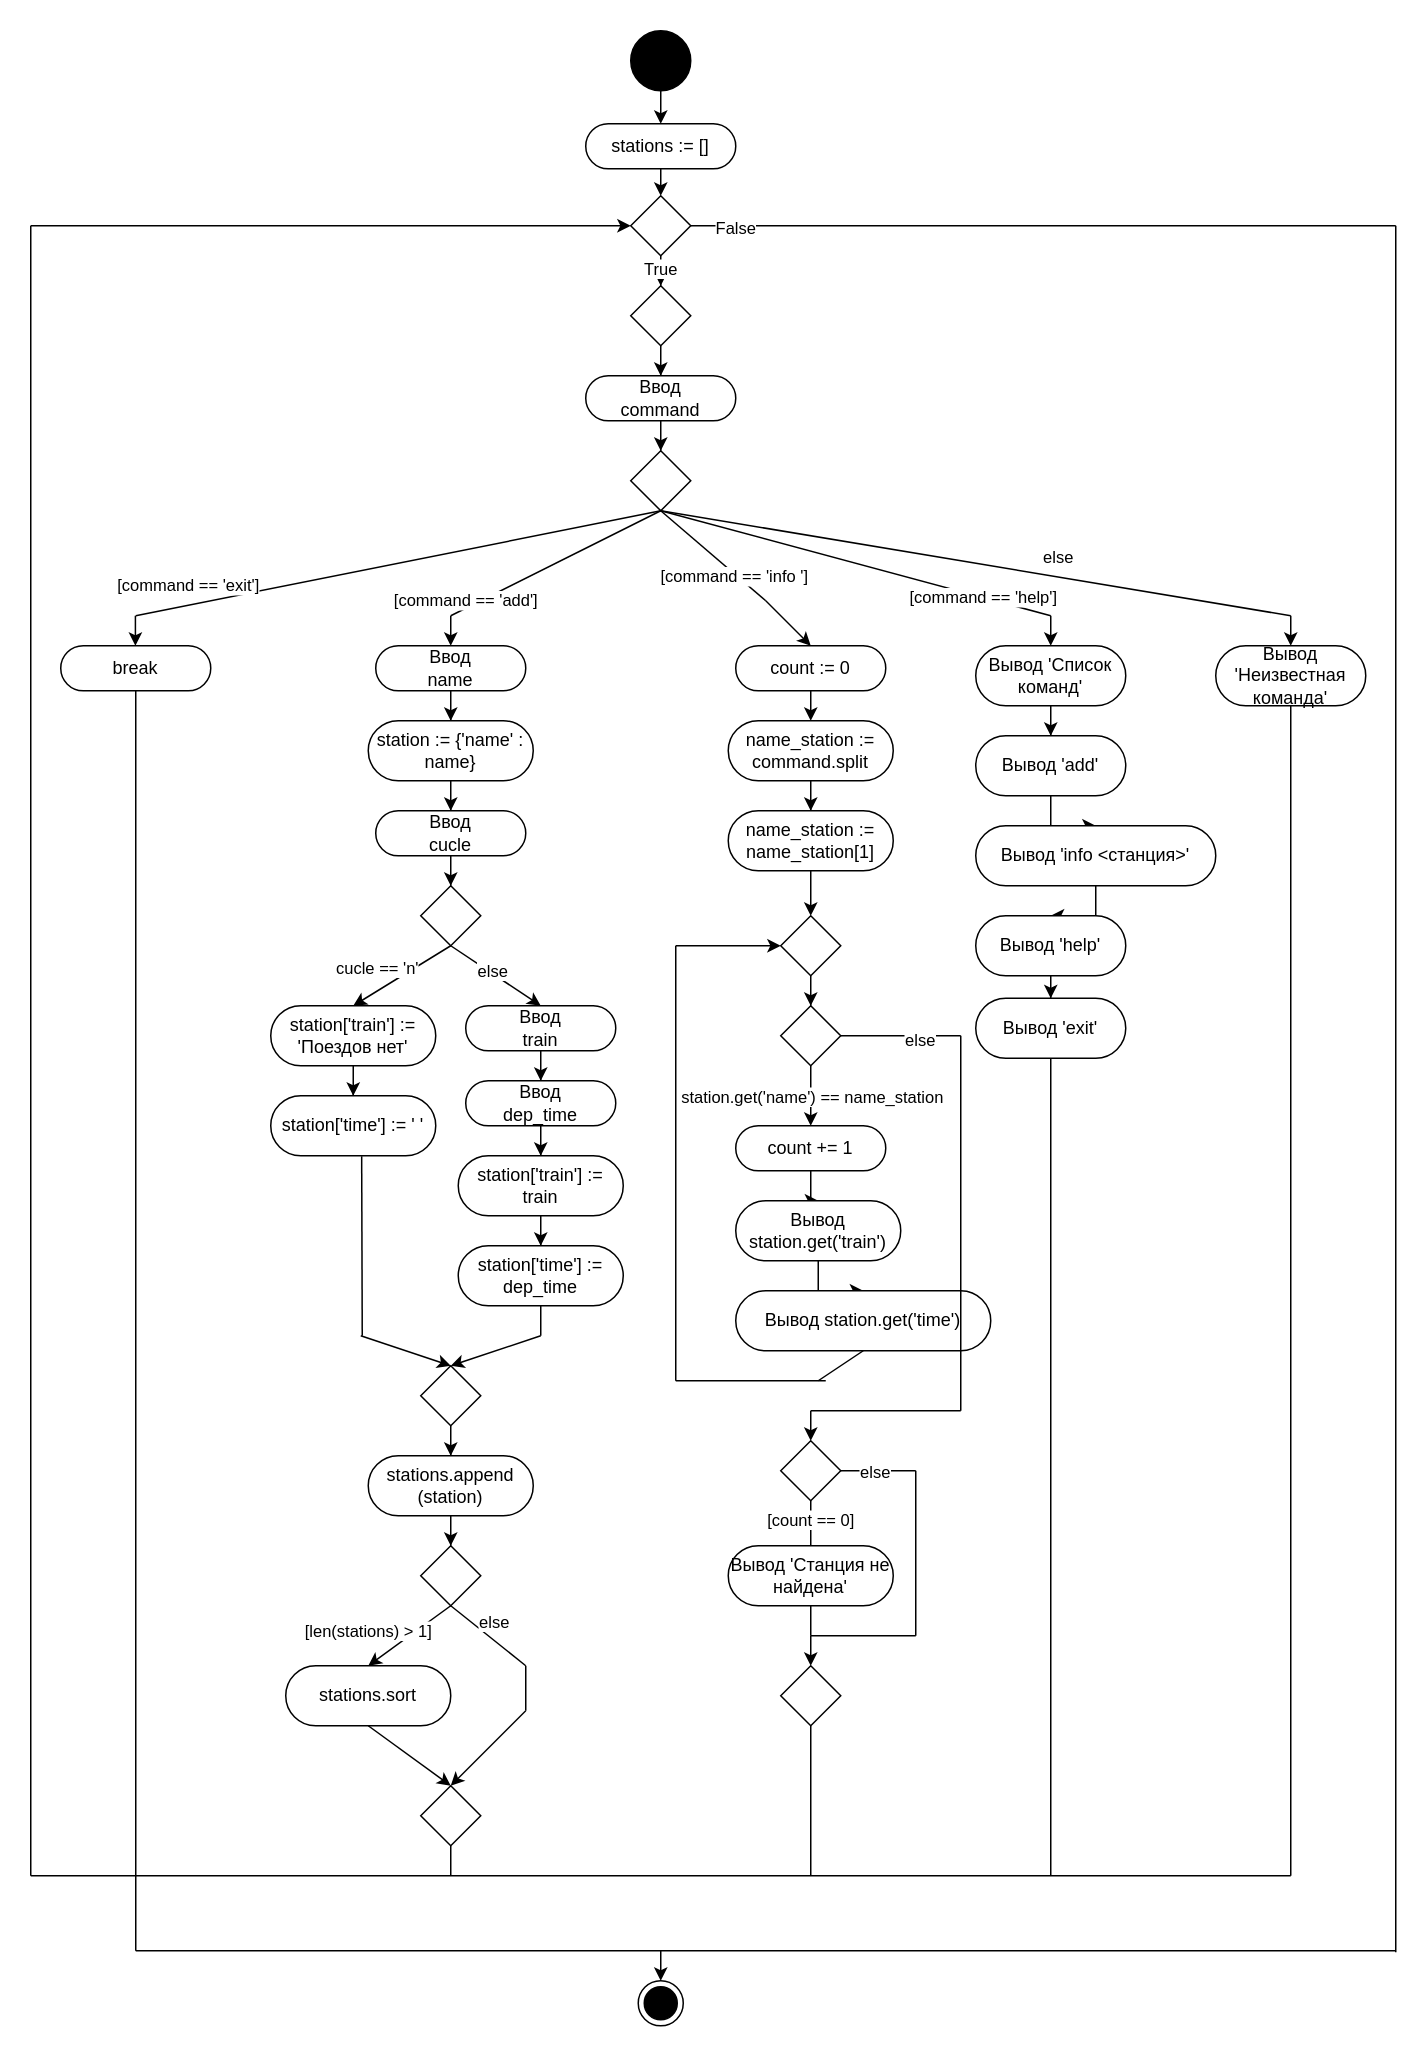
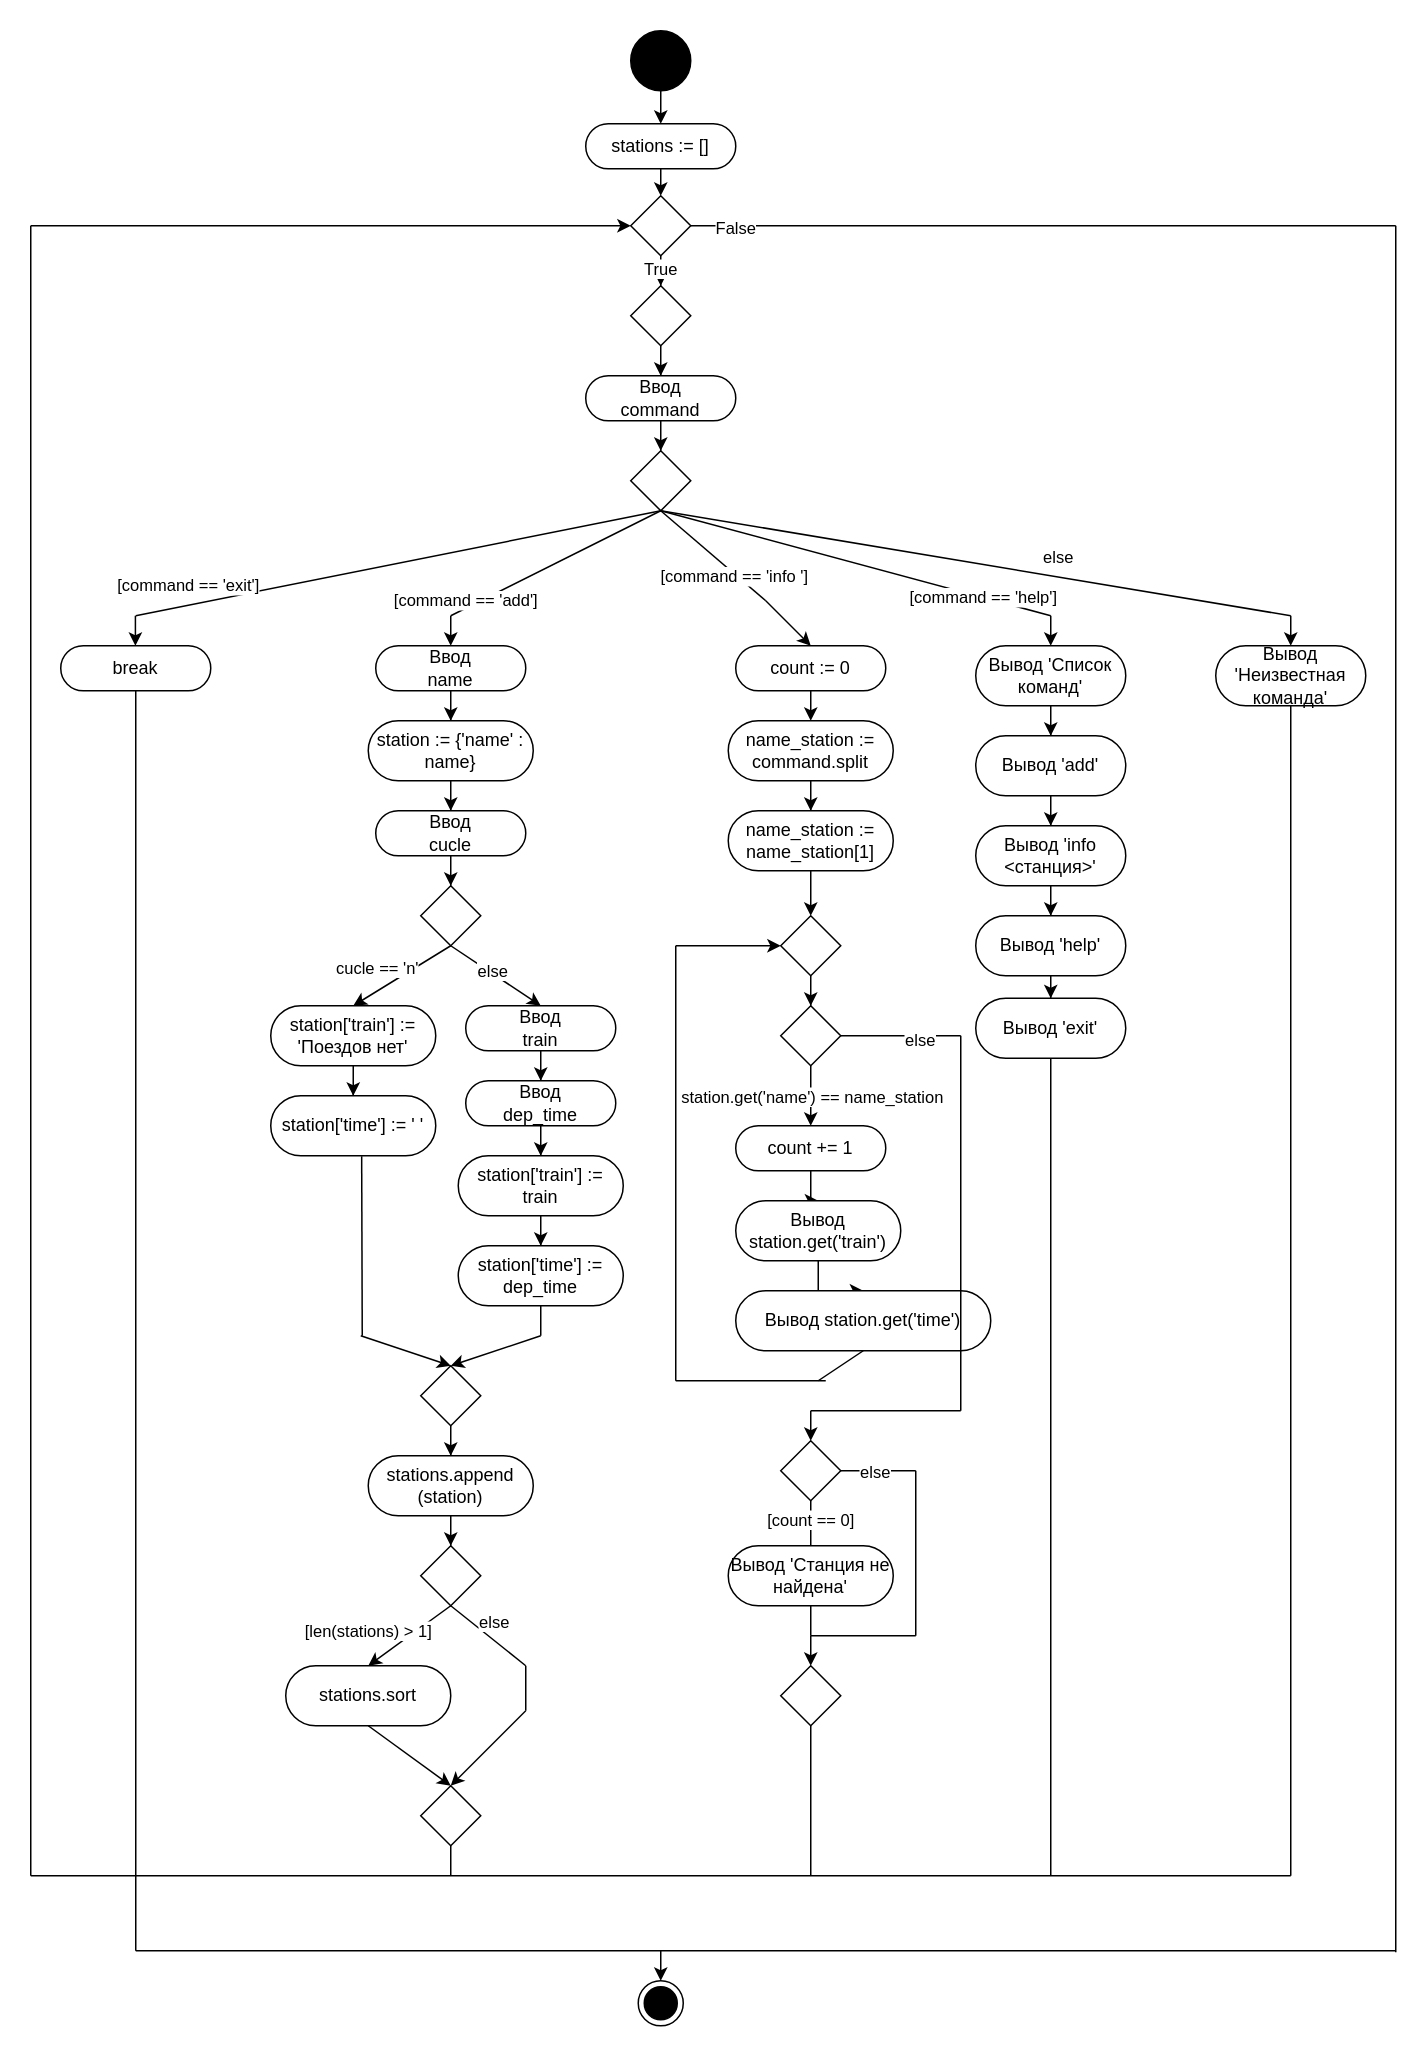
node "Вывод 'info <станция>'": size 240x60 -> 150x60
